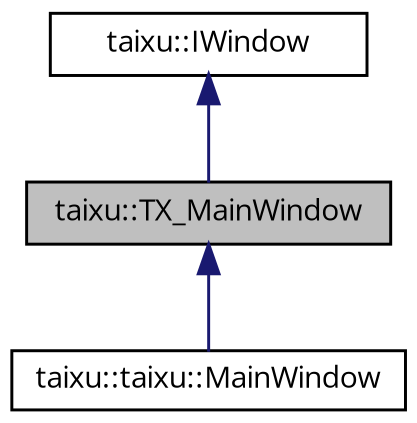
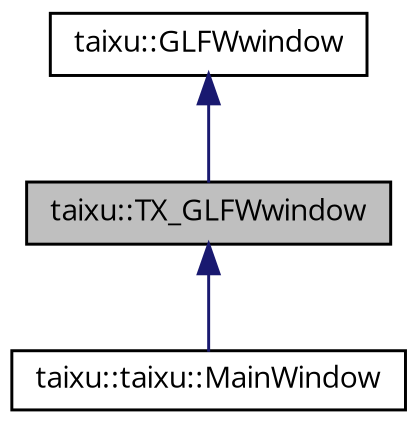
node "taixu::IWindow": label "taixu::IWindow" -> "taixu::GLFWwindow"
node "taixu::TX_MainWindow": label "taixu::TX_MainWindow" -> "taixu::TX_GLFWwindow"
